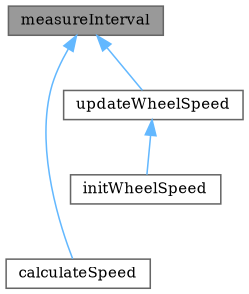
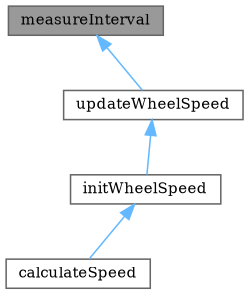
edge "calculateSpeed" -> "measureInterval": now "calculateSpeed" -> "initWheelSpeed"
